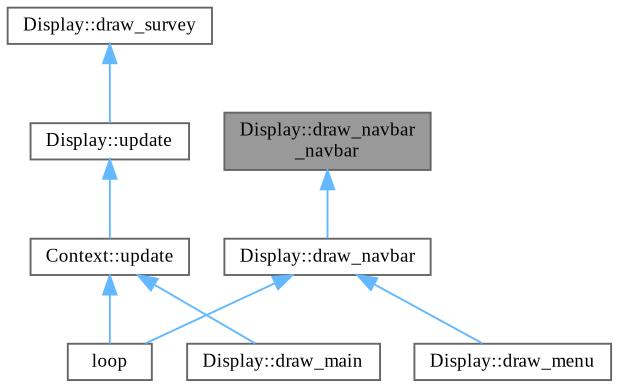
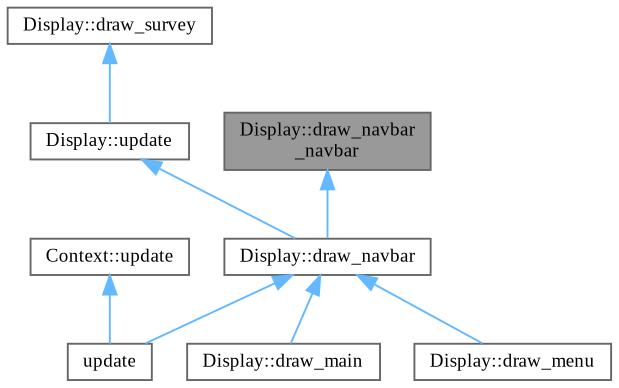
edge "Context::update" -> "Display::update": now "Display::draw_navbar" -> "Display::update"
edge "Display::draw_main" -> "Context::update": now "Display::draw_main" -> "Display::draw_navbar"
node "loop": label "loop" -> "update"
